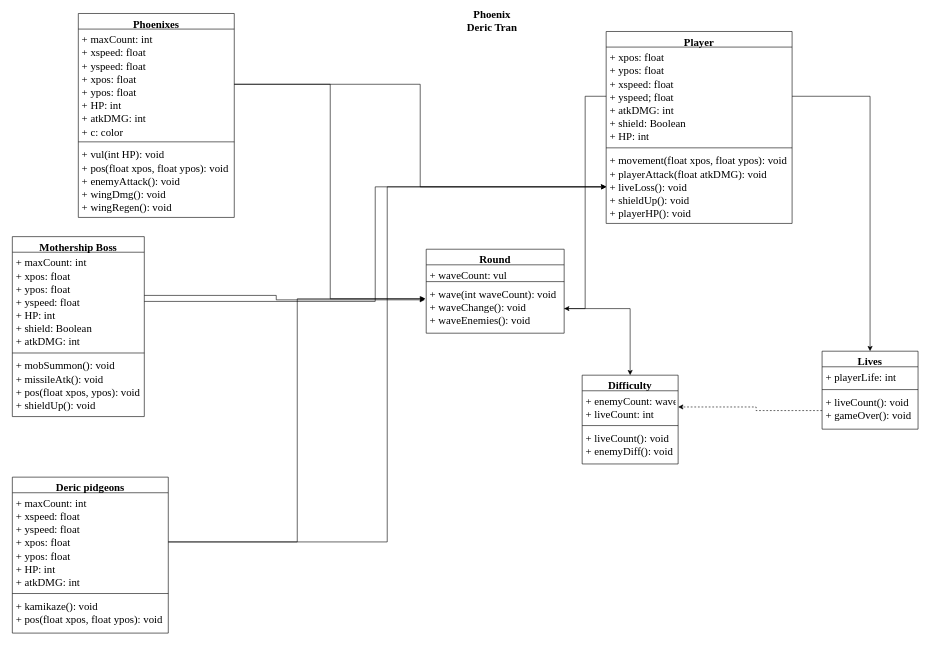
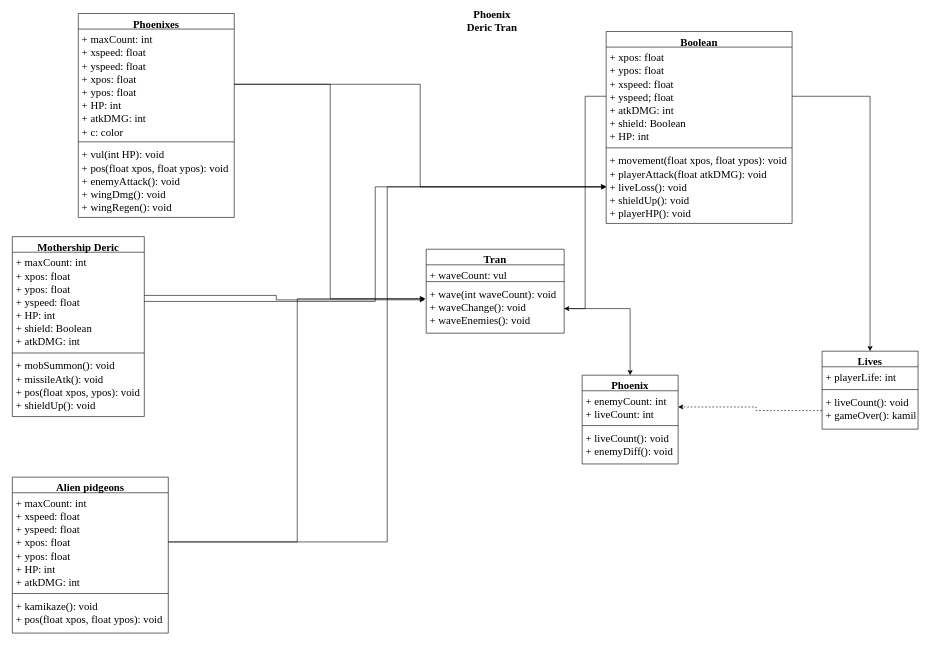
node "Player": label "Player" -> "Boolean"
node "Mothership Boss": label "Mothership Boss" -> "Mothership Deric"
node "Round": label "Round" -> "Tran"
node "Difficulty": label "Difficulty" -> "Phoenix"
node "+ enemyCount: wave + liveCount: int": label "+ enemyCount: wave + liveCount: int" -> "+ enemyCount: int + liveCount: int"
node "+ liveCount(): void + gameOver(): void": label "+ liveCount(): void + gameOver(): void" -> "+ liveCount(): void + gameOver(): kamikaze"
node "Deric pidgeons": label "Deric pidgeons" -> "Alien pidgeons"
